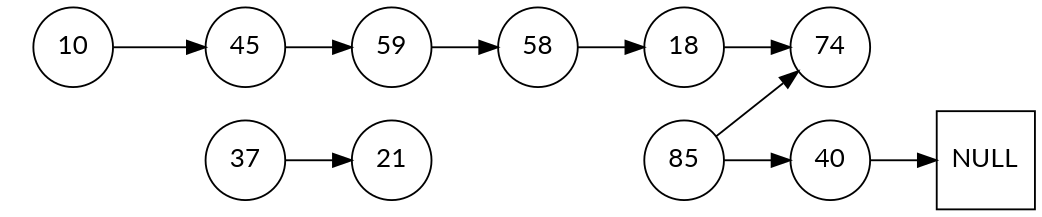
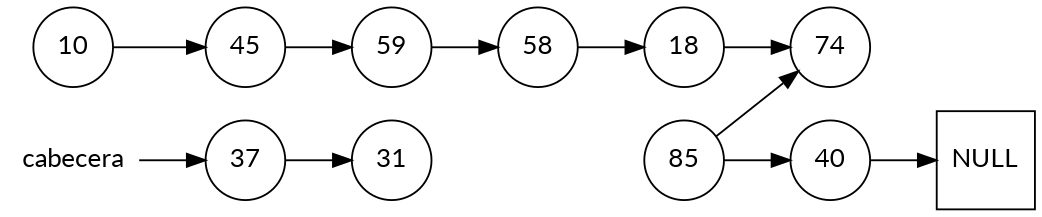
node "cabecera": added
node "21": label "21" -> "31"
